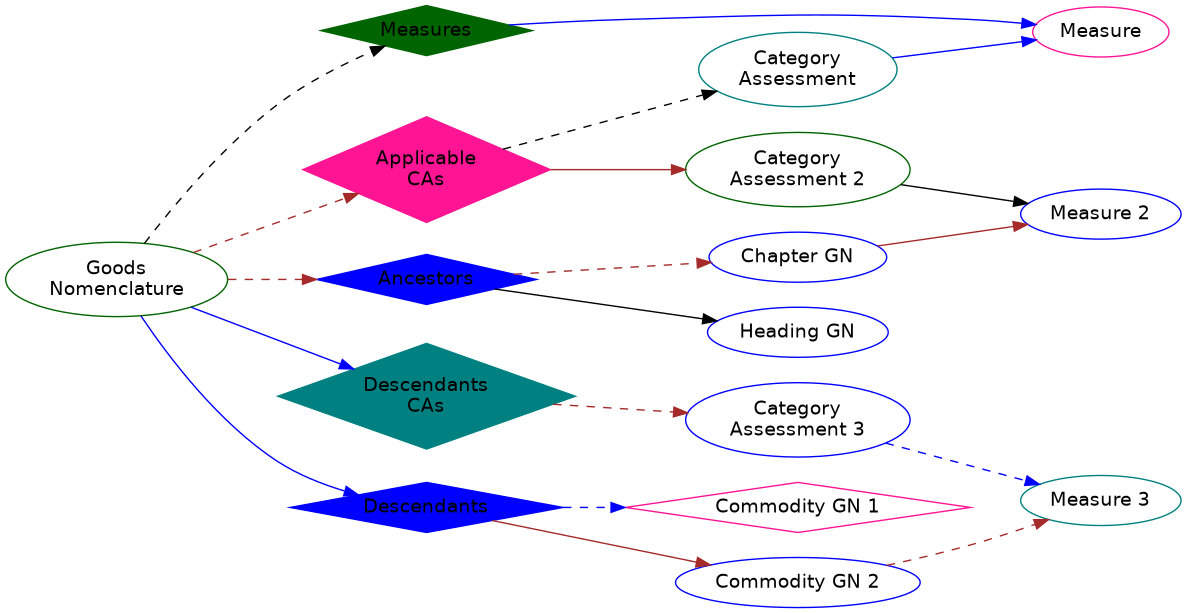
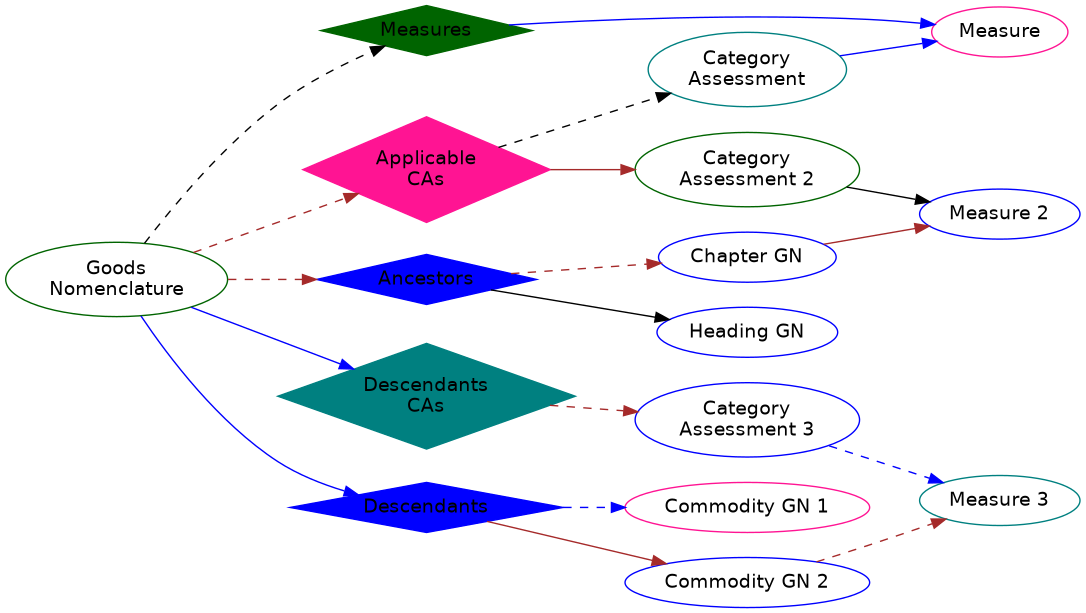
node "Commodity GN 1": shape diamond -> ellipse
